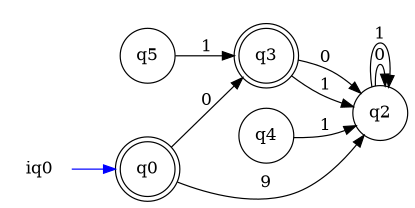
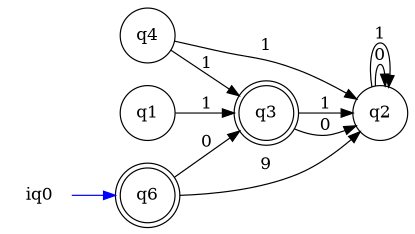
node "q5": label "q5" -> "q1"
edge "q4" -> "q3": added, label "1"
node "q0": label "q0" -> "q6"
